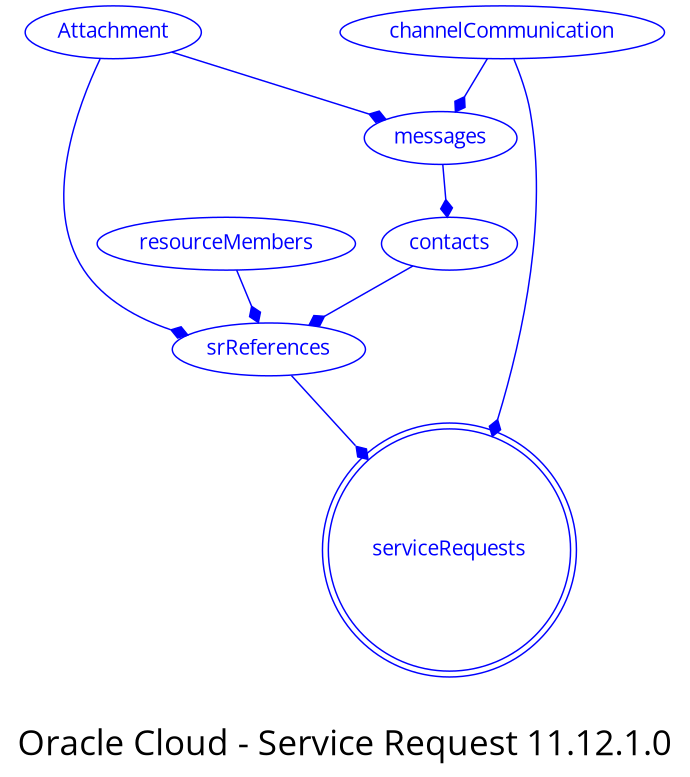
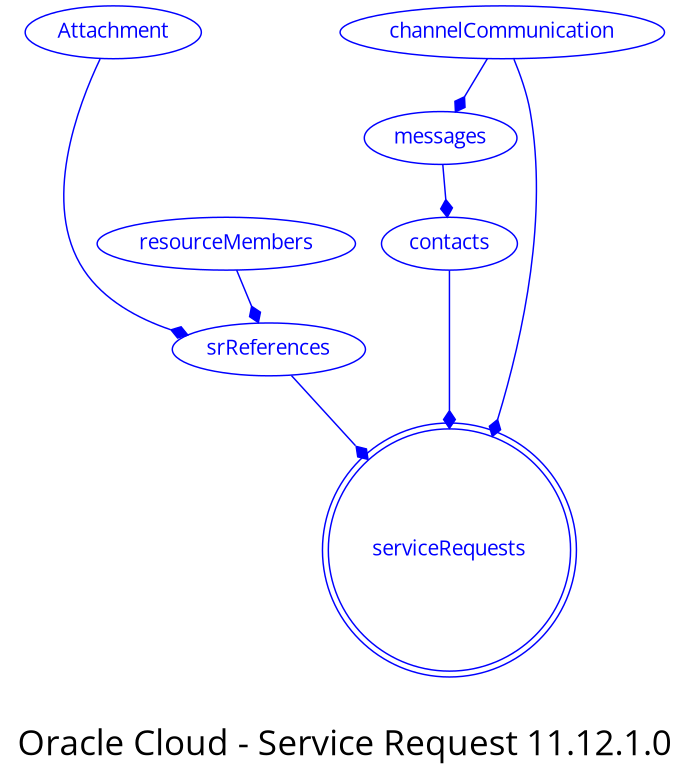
edge "Attachment" -> "messages": removed
edge "contacts" -> "srReferences": now "contacts" -> "serviceRequests"
